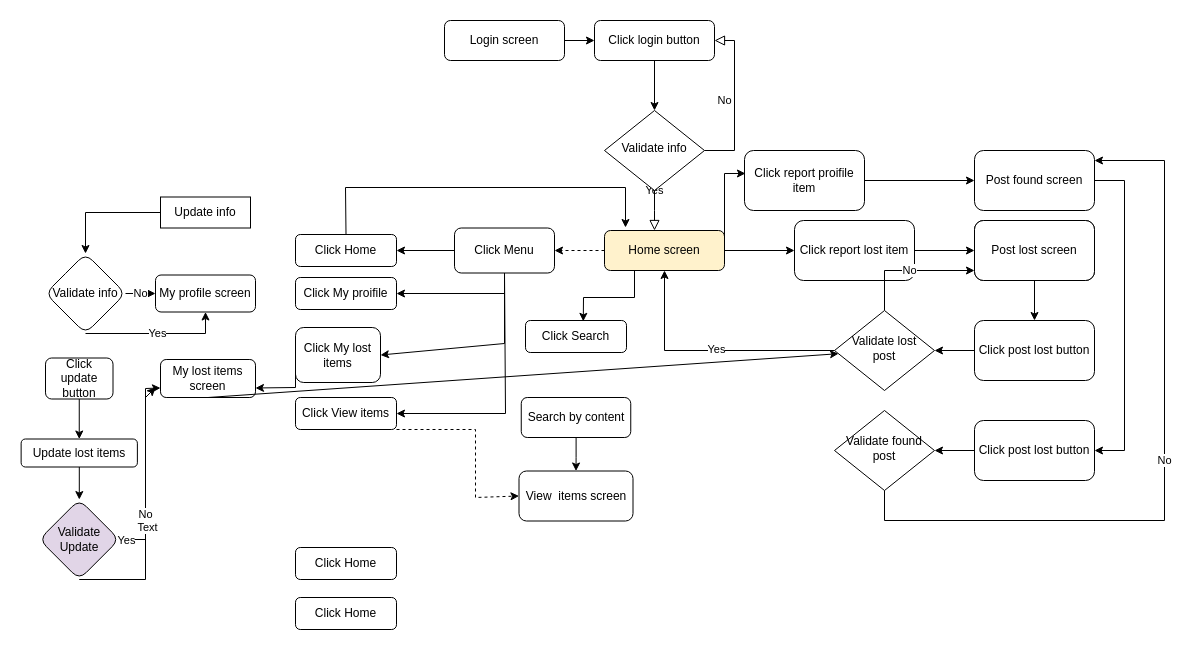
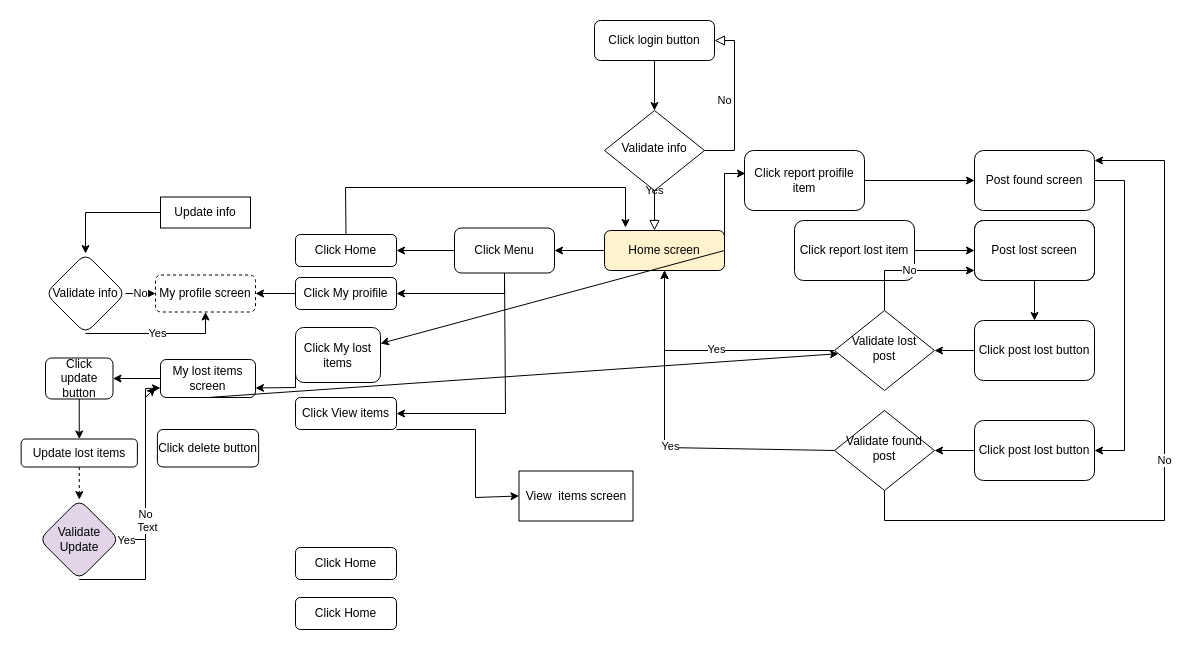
node "Login screen": removed
edge "Login screen" -> "Click login button": removed
edge "Home screen" -> "Click Menu": style dashed -> solid
edge "Home screen" -> "Click report lost item": now "Home screen" -> "Click My lost items"
node "My profile screen": style solid -> dashed
edge "Click My proifile" -> "My profile screen": added
edge "Home screen" -> "Click Search": removed
node "Click Search": removed
edge "Click Menu" -> "Click My lost items": removed
edge "My lost items screen" -> "Click update button": added
node "Search by content": removed
edge "Click View items" -> "View items screen": style dashed -> solid
node "Click delete button": added
edge "Validate found post" -> "Home screen": added, label "Yes"
edge "Search by content" -> "View items screen": removed
edge "Update lost items" -> "Validate Update": style solid -> dashed
node "View items screen": shape rounded rectangle -> rectangle
